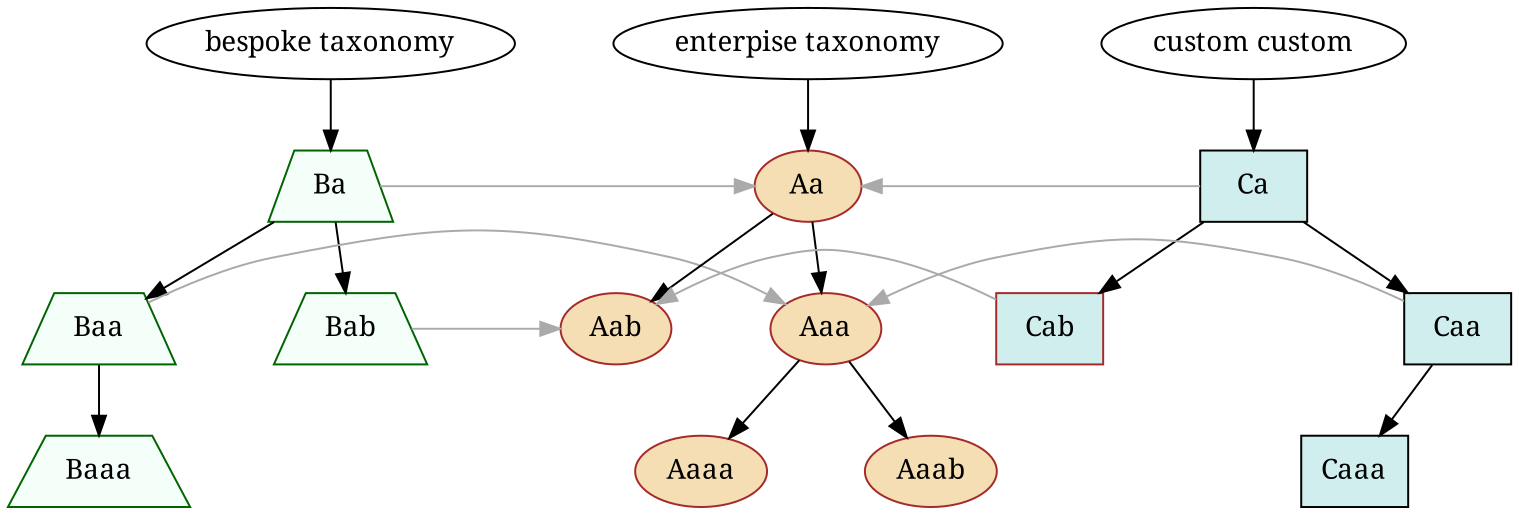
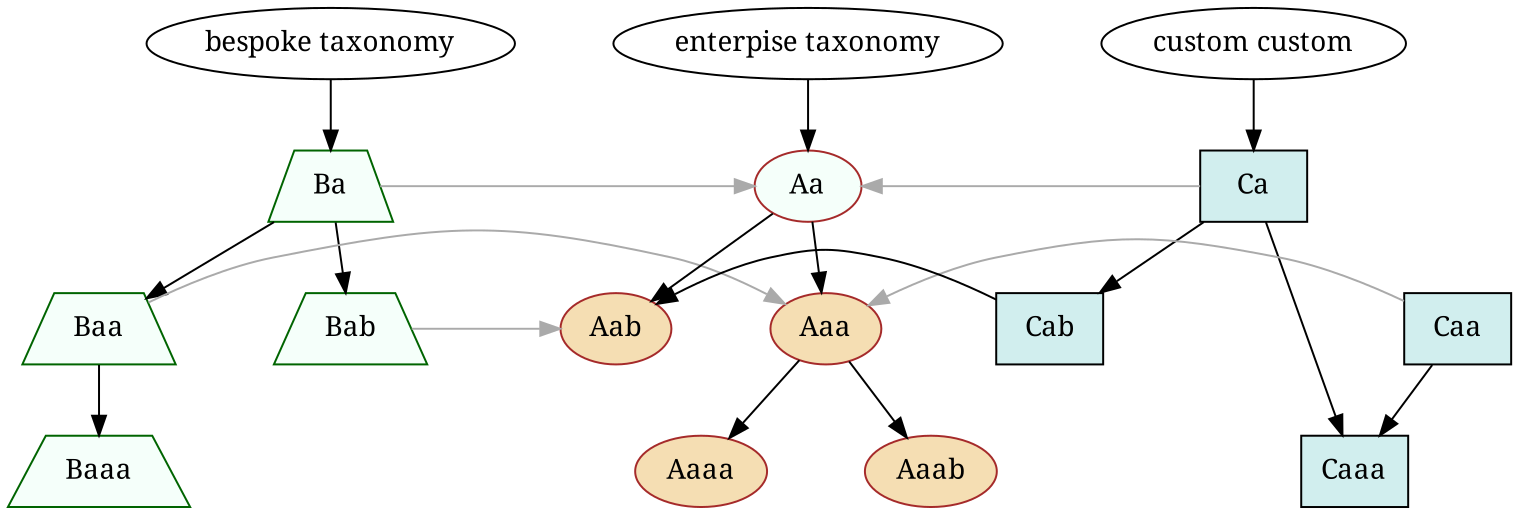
node "Aa": fillcolor wheat -> mintcream
edge "Cab" -> "Aab": color #aaaaaa -> black
edge "Ca" -> "Caa": now "Ca" -> "Caaa"
node "Cab": color brown -> darblue
